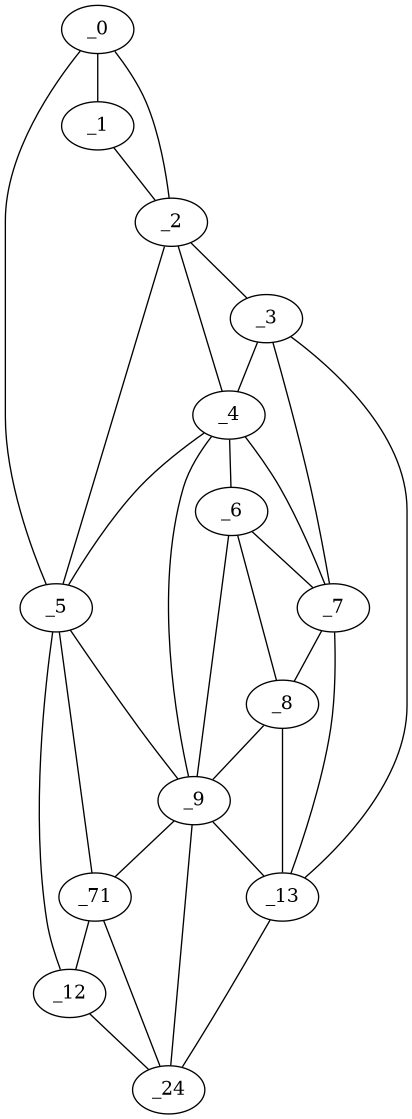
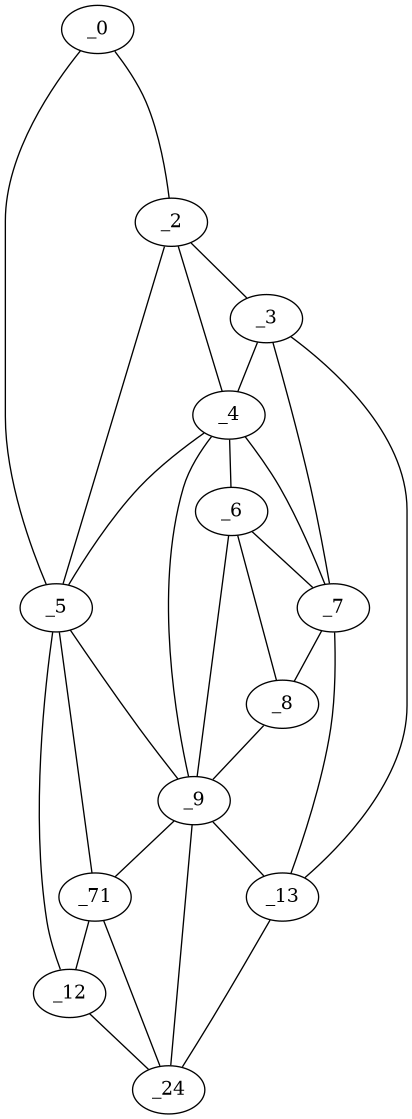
node "_1": removed
edge "_8" -- "_13": removed
